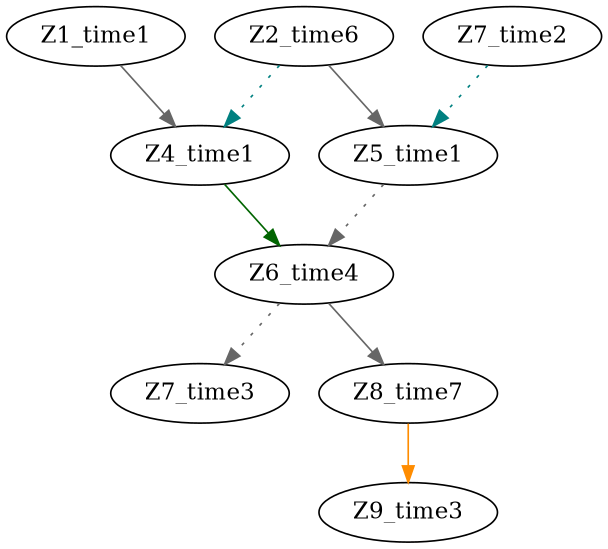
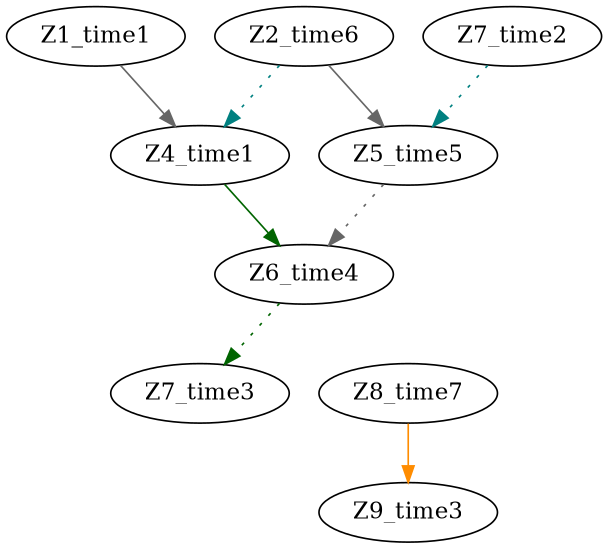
node "Z5_time1": label "Z5_time1" -> "Z5_time5"
edge "Z6_time4" -> "Z7_time3": color gray40 -> darkgreen
edge "Z6_time4" -> "Z8_time7": removed
